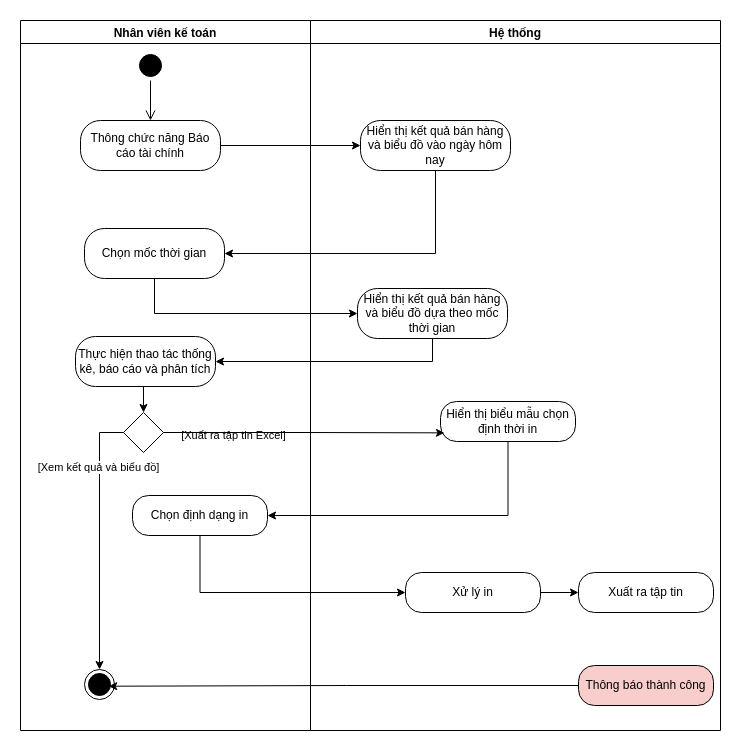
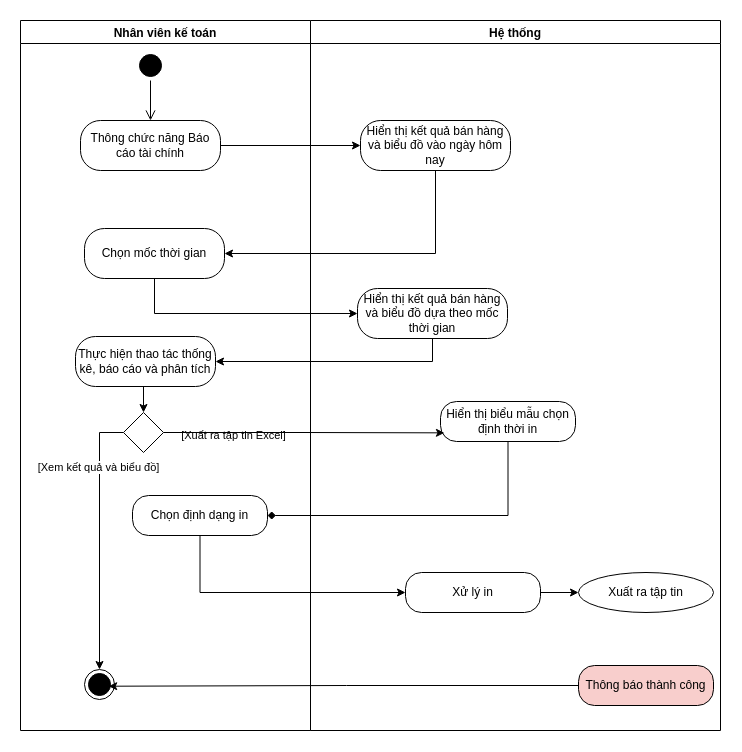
edge "Hiển thị biểu mẫu chọn định thời in" -> "Chọn định dạng in": arrowhead classic -> diamond
node "Xuất ra tập tin": shape rounded rectangle -> ellipse
